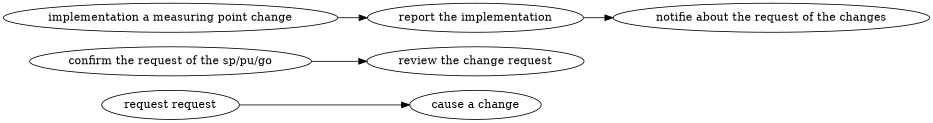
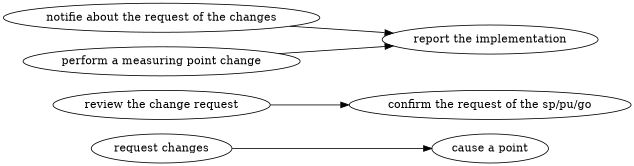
node "implementation a measuring point change": label "implementation a measuring point change" -> "perform a measuring point change"
edge "report the implementation" -> "notifie about the request of the changes": reversed
edge "confirm the request of the sp/pu/go" -> "review the change request": reversed
node "request request": label "request request" -> "request changes"
node "cause a change": label "cause a change" -> "cause a point"
